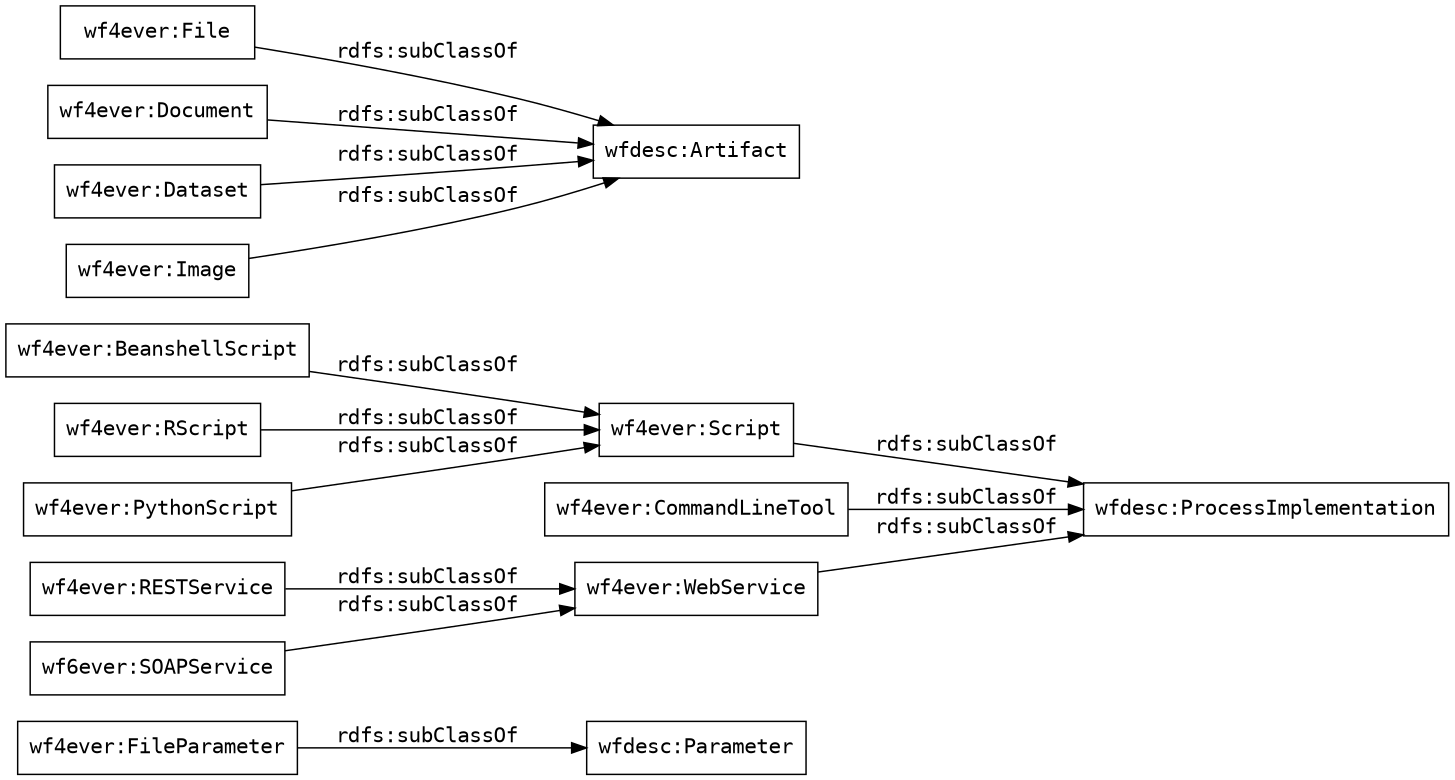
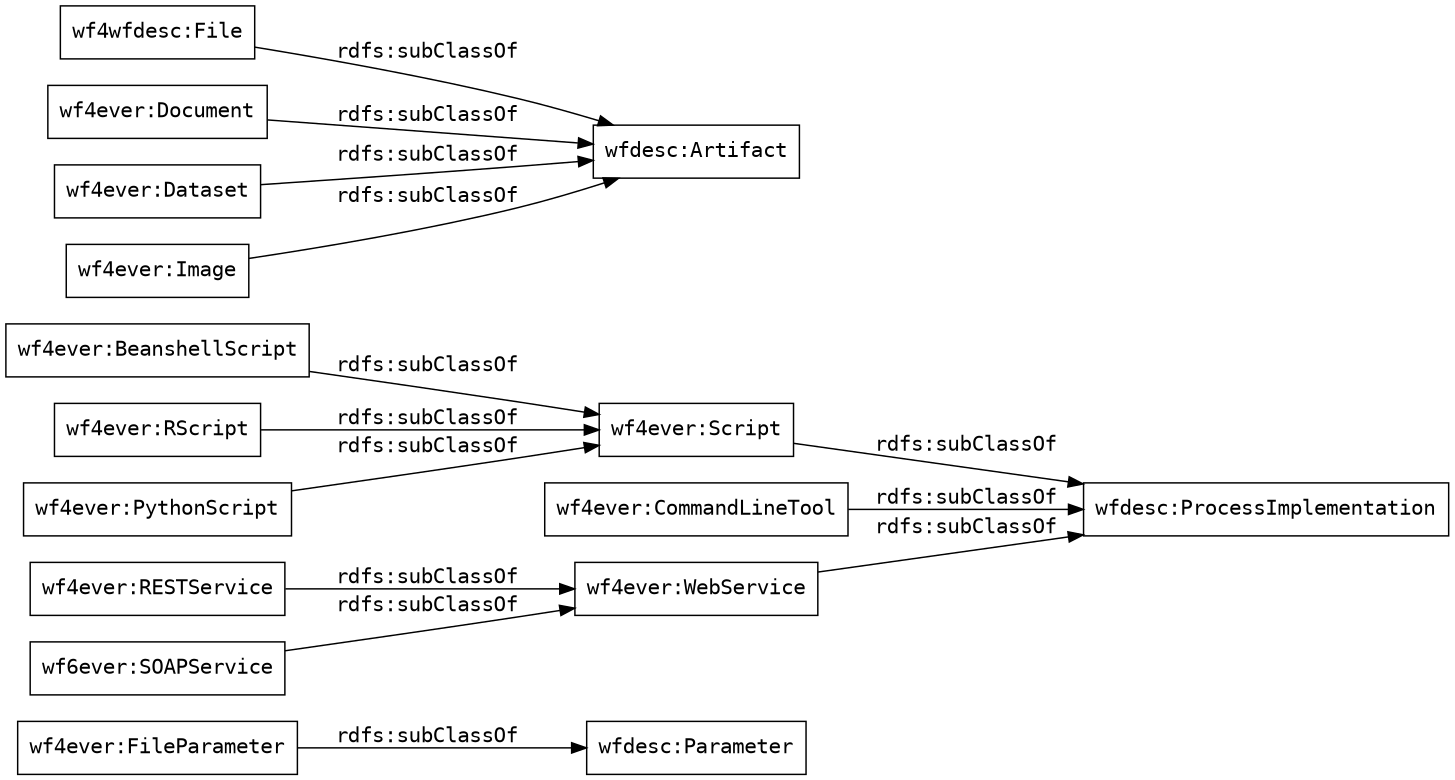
node "wf4ever:File": label "wf4ever:File" -> "wf4wfdesc:File"
